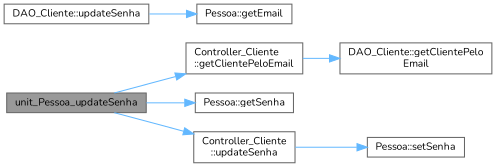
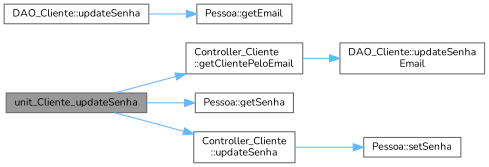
node "DAO_Cliente::getClientePelo Email": label "DAO_Cliente::getClientePelo Email" -> "DAO_Cliente::updateSenha Email"
node "unit_Pessoa_updateSenha": label "unit_Pessoa_updateSenha" -> "unit_Cliente_updateSenha"
